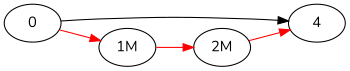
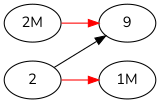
node "0": label "0" -> "2"
node "4": label "4" -> "9"
edge "1M" -> "2M": removed
